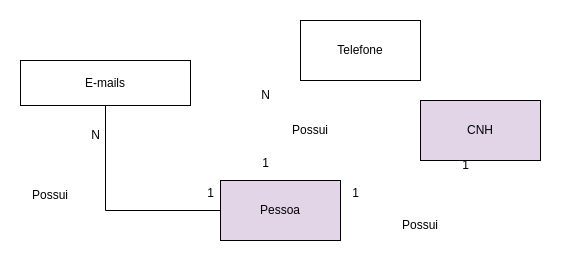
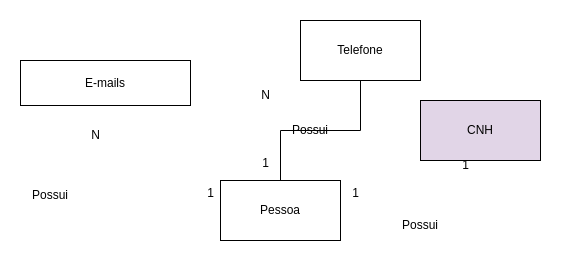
edge "Telefone" -- "Pessoa": added
edge "E-mails" -- "Pessoa": removed
node "Pessoa": fillcolor #e1d5e7 -> #ffffff
